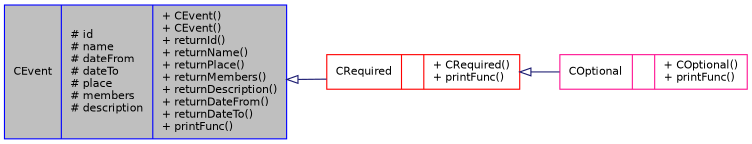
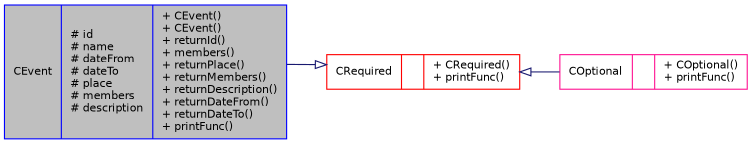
node "CEvent": text "+ returnName()" -> "+ members()"
edge "CRequired" -> "CEvent": reversed
